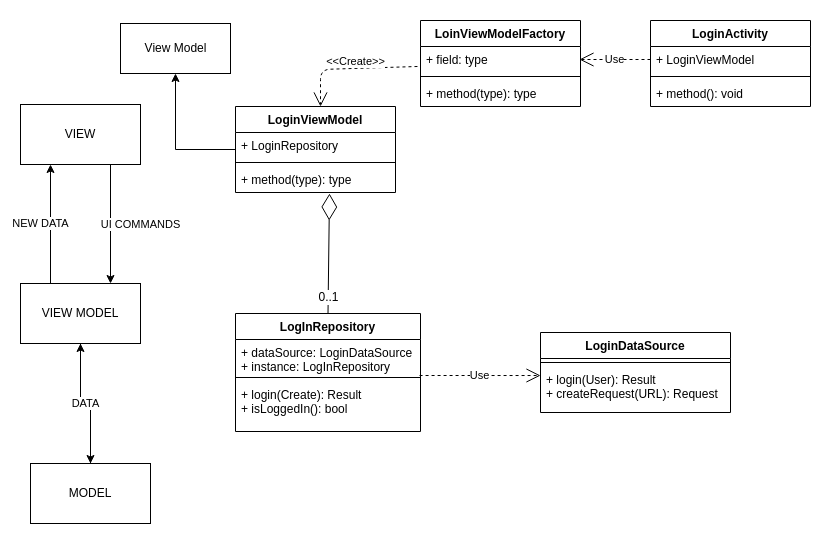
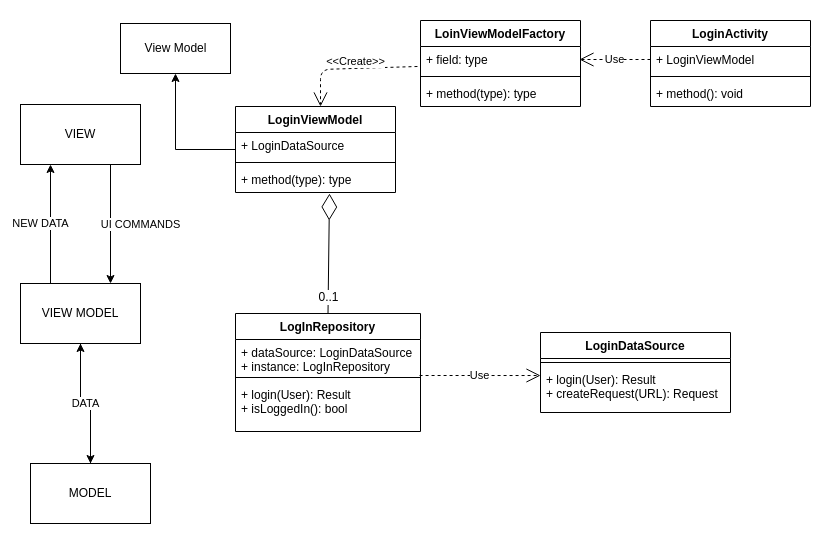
node "+ LoginRepository": label "+ LoginRepository" -> "+ LoginDataSource"
node "+ login(Create): Result + isLoggedIn(): bool": label "+ login(Create): Result + isLoggedIn(): bool" -> "+ login(User): Result + isLoggedIn(): bool"
